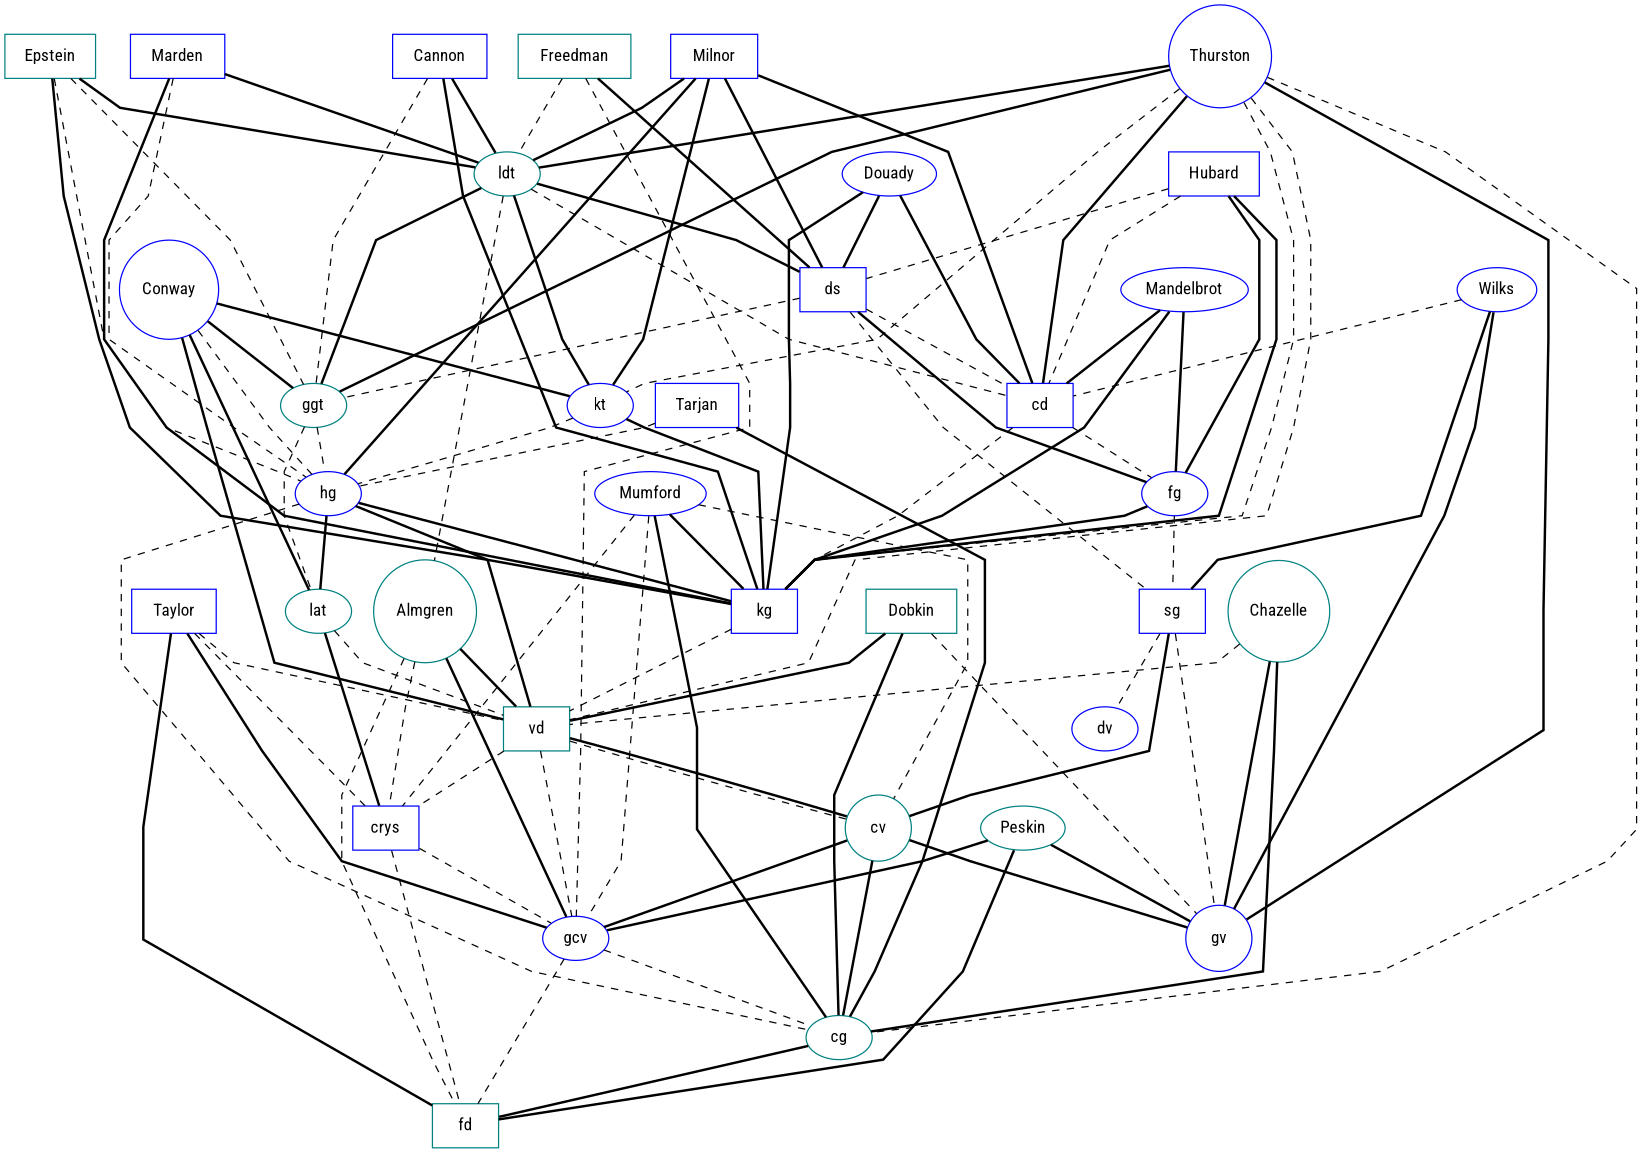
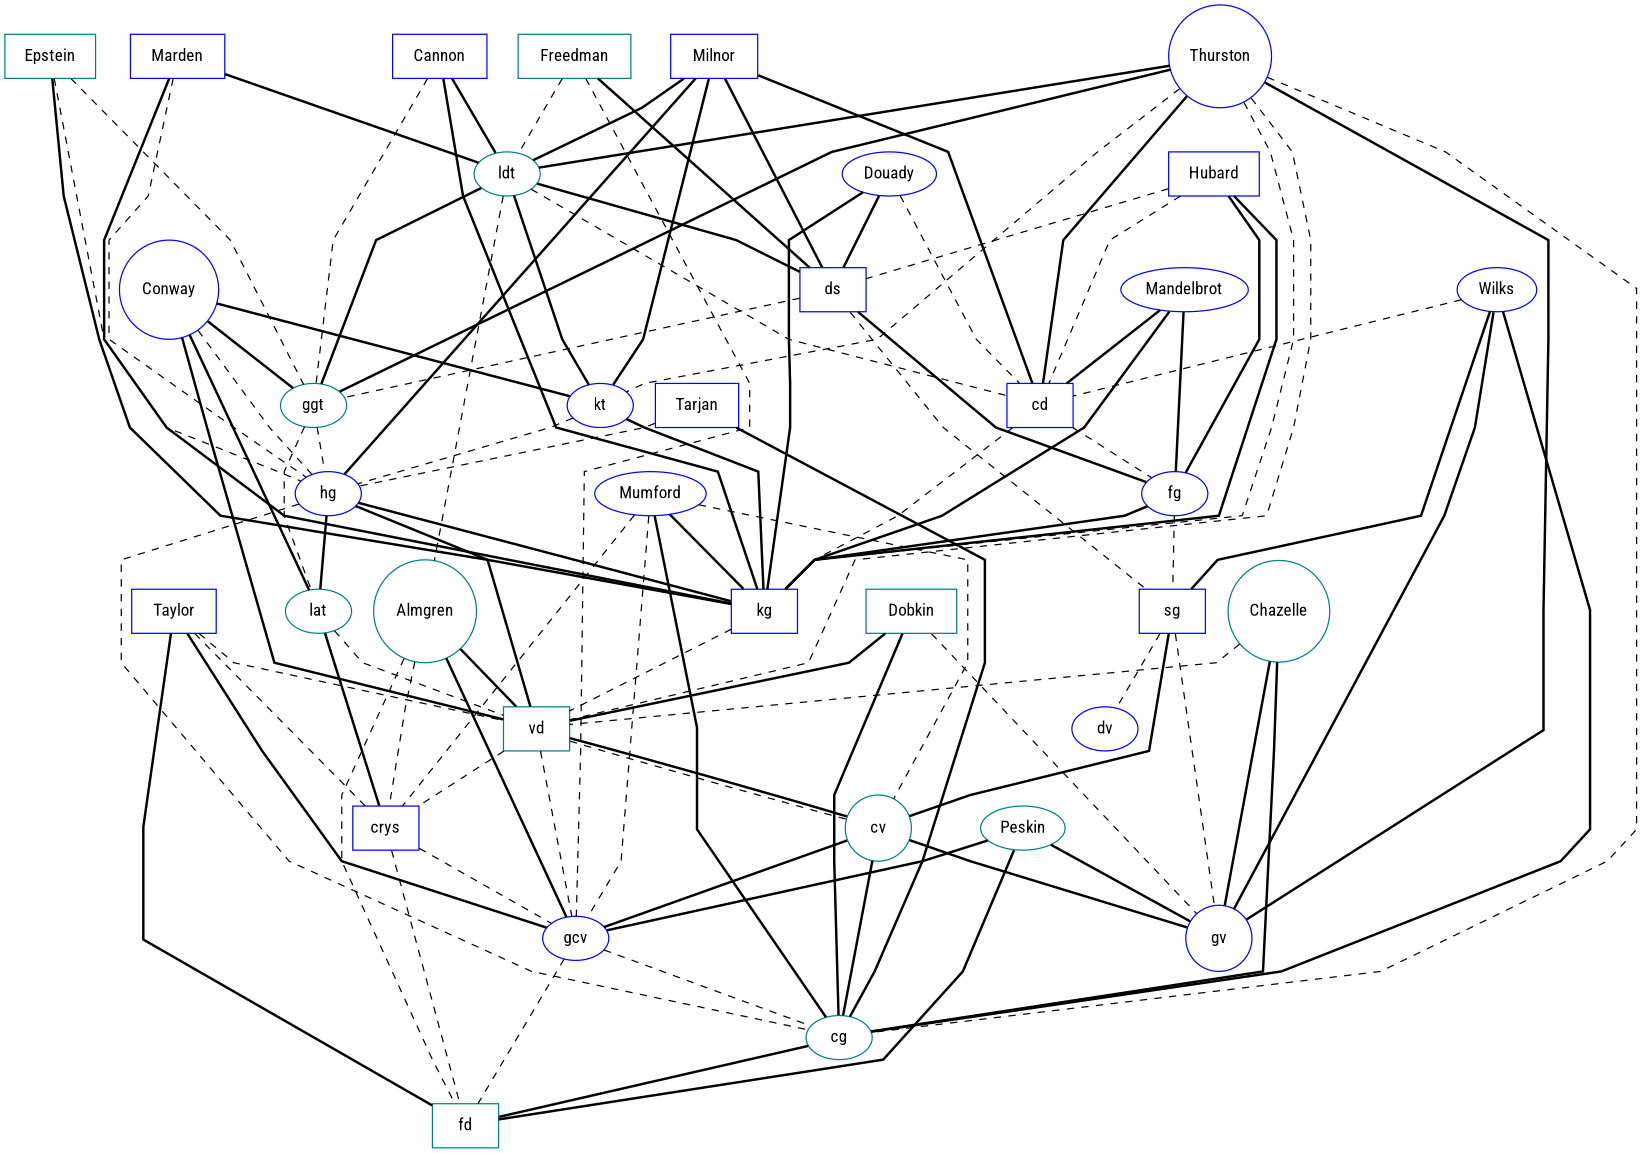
edge "Epstein" -- "ldt": removed
edge "Douady" -- "cd": style bold -> dashed
edge "ds" -- "cd": removed
edge "Wilks" -- "cg": added
